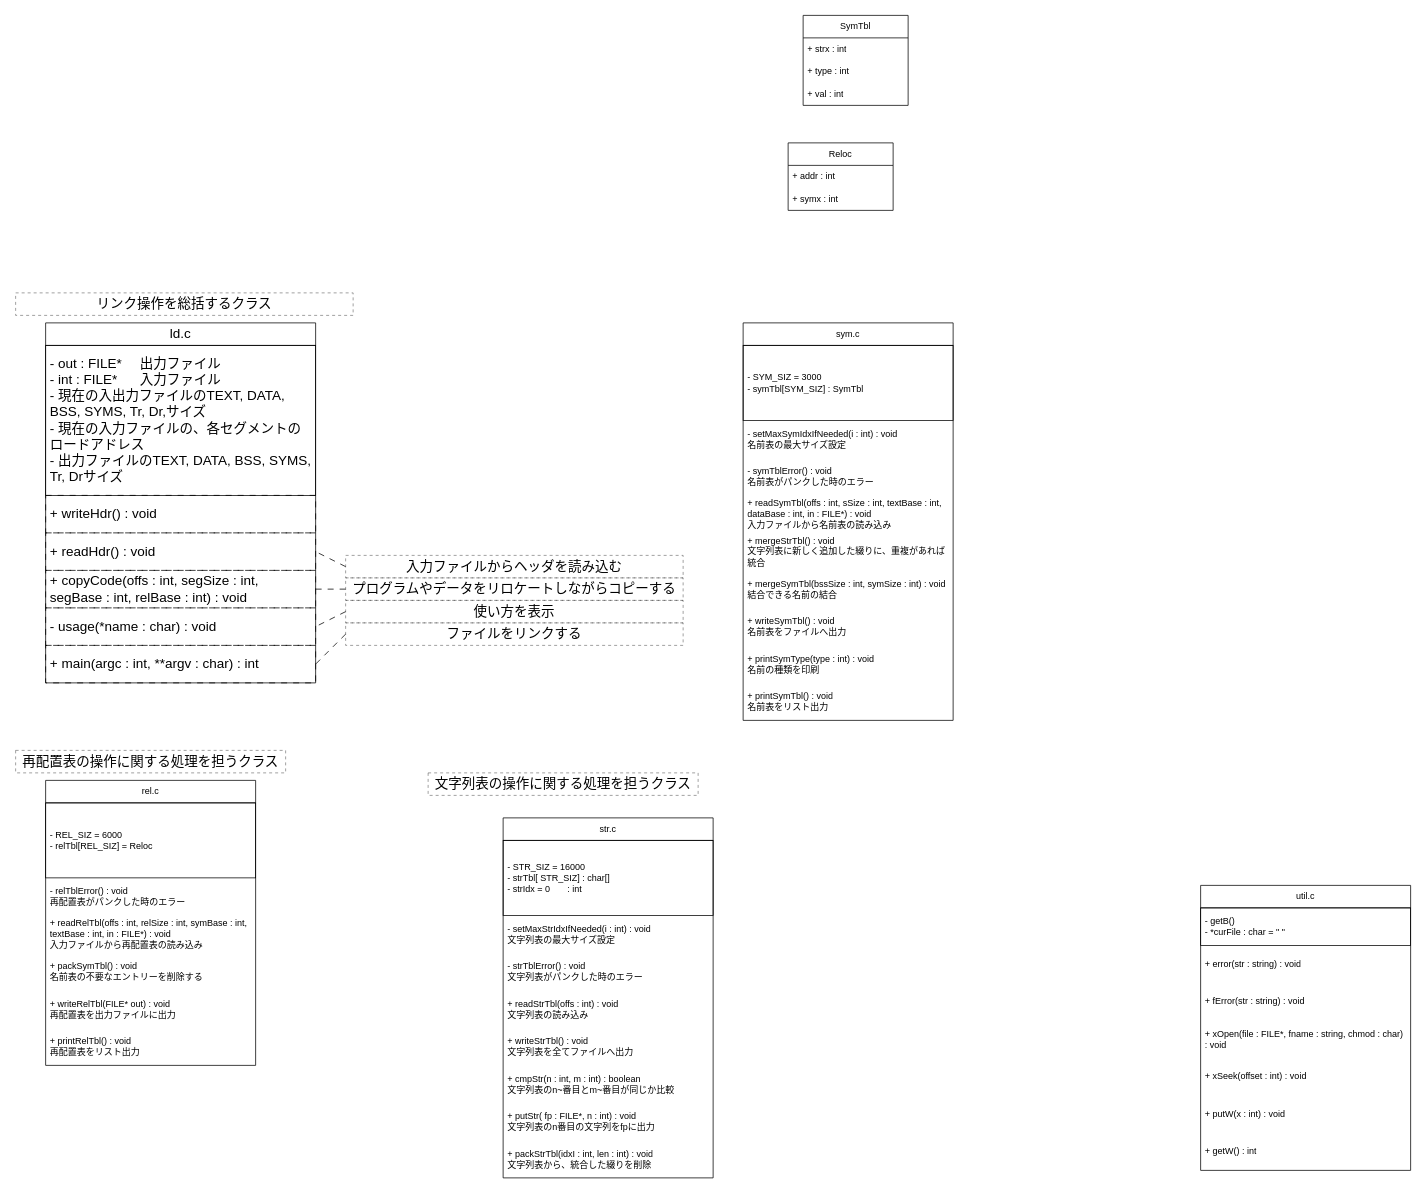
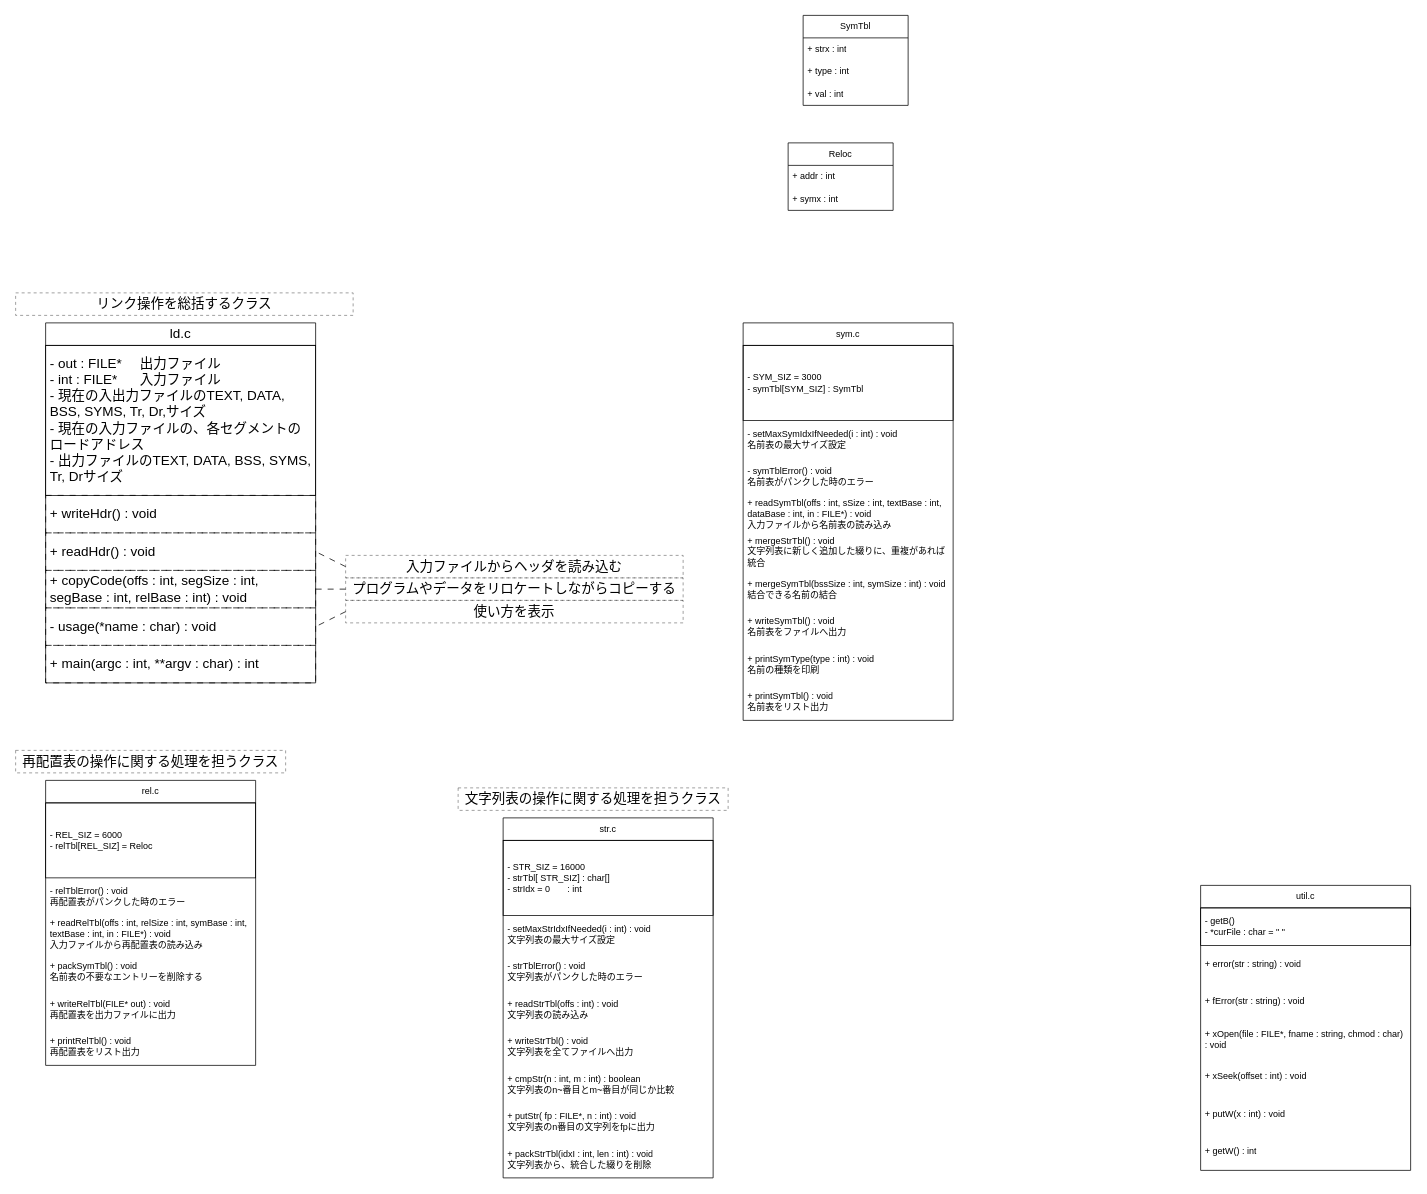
node "ファイルをリンクする": removed
edge "ファイルをリンクする" -- "+ main(argc : int, **argv : char) : int": removed
node "文字列表の操作に関する処理を担うクラス": moved (563, 784) -> (593, 799)
